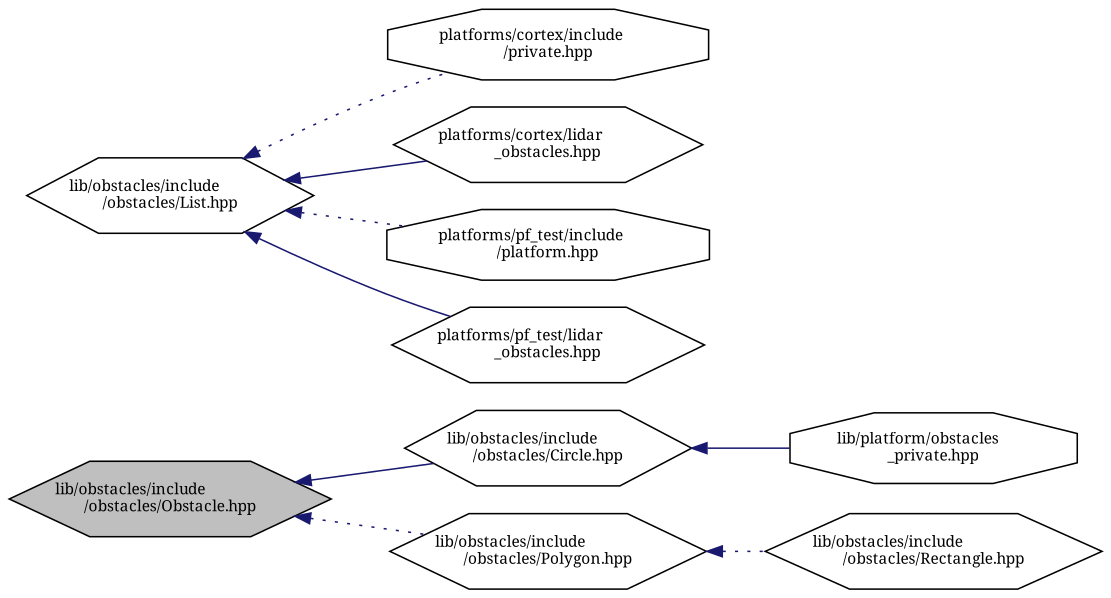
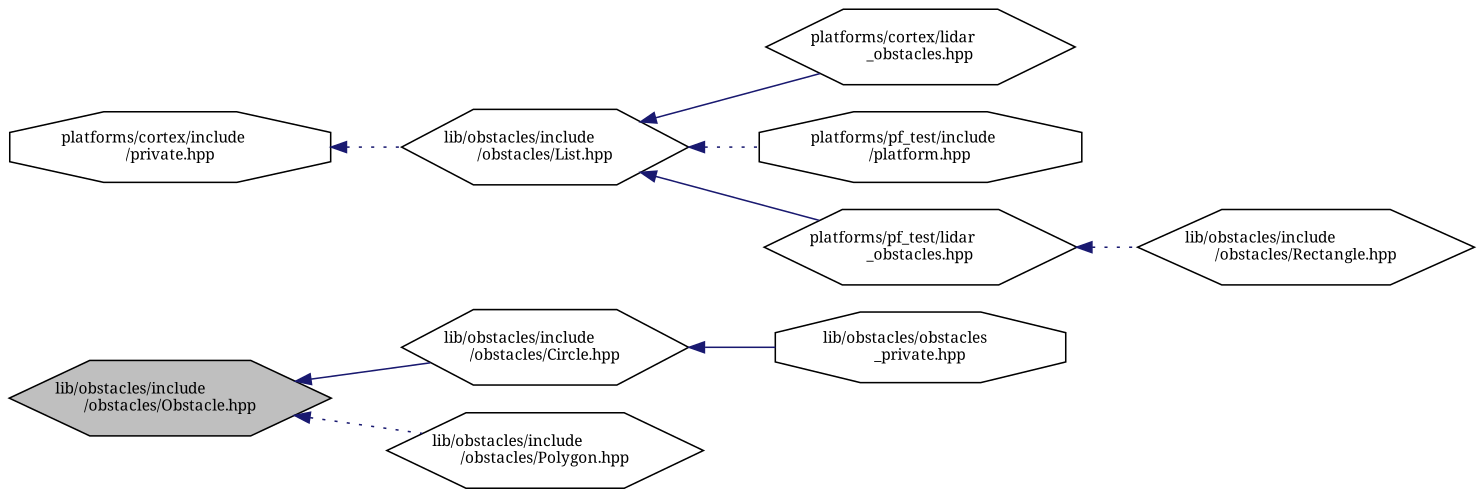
edge "platforms/cortex/include /private.hpp" -> "lib/obstacles/include /obstacles/List.hpp": reversed
node "lib/platform/obstacles _private.hpp": label "lib/platform/obstacles _private.hpp" -> "lib/obstacles/obstacles _private.hpp"
edge "lib/obstacles/include /obstacles/Rectangle.hpp" -> "lib/obstacles/include /obstacles/Polygon.hpp": now "lib/obstacles/include /obstacles/Rectangle.hpp" -> "platforms/pf_test/lidar _obstacles.hpp"
